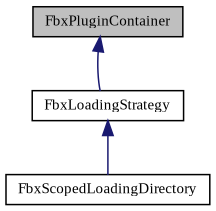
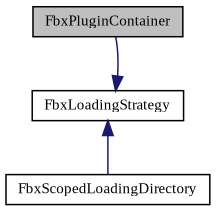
edge "FbxLoadingStrategy" -> "FbxPluginContainer": reversed
